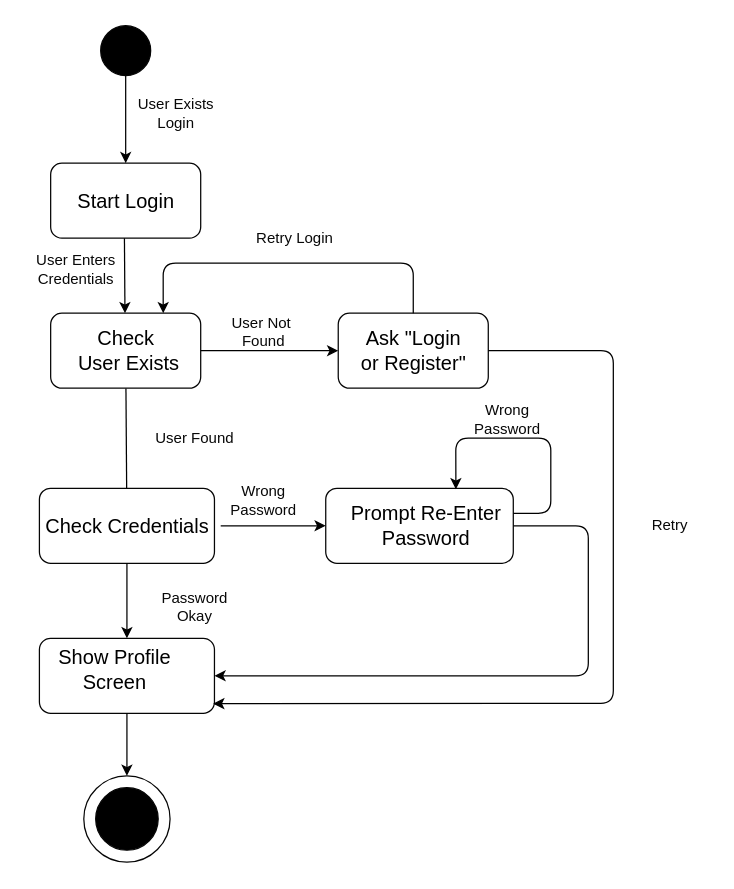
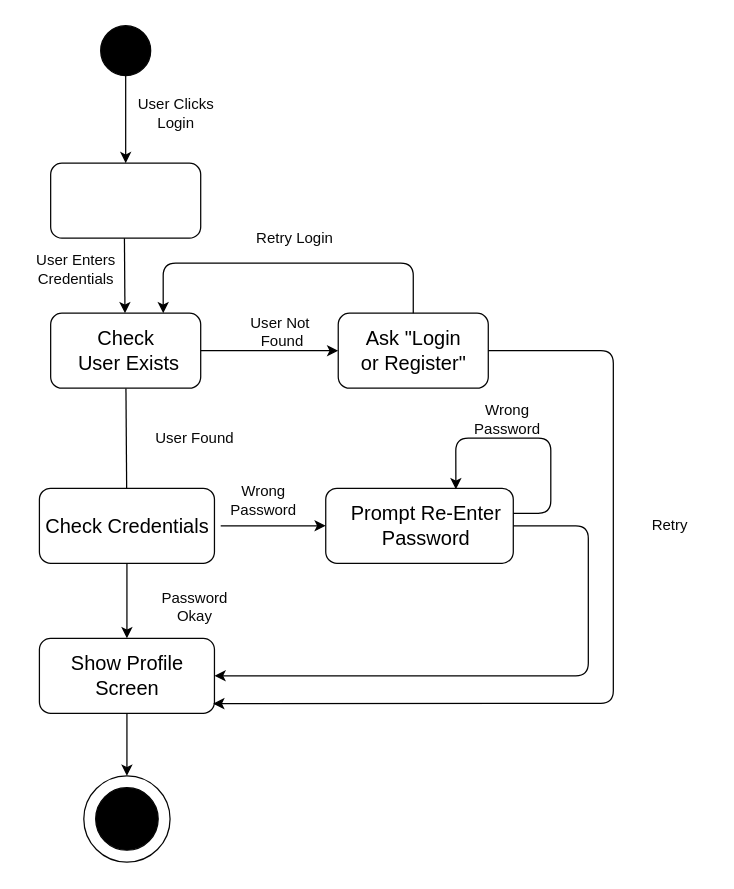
node "User Exists Login": label "User Exists Login" -> "User Clicks Login"
node "Start Login": removed
node "User Not Found": moved (263, 332) -> (282, 332)
node "Show Profile Screen": moved (114, 669) -> (127, 676)
